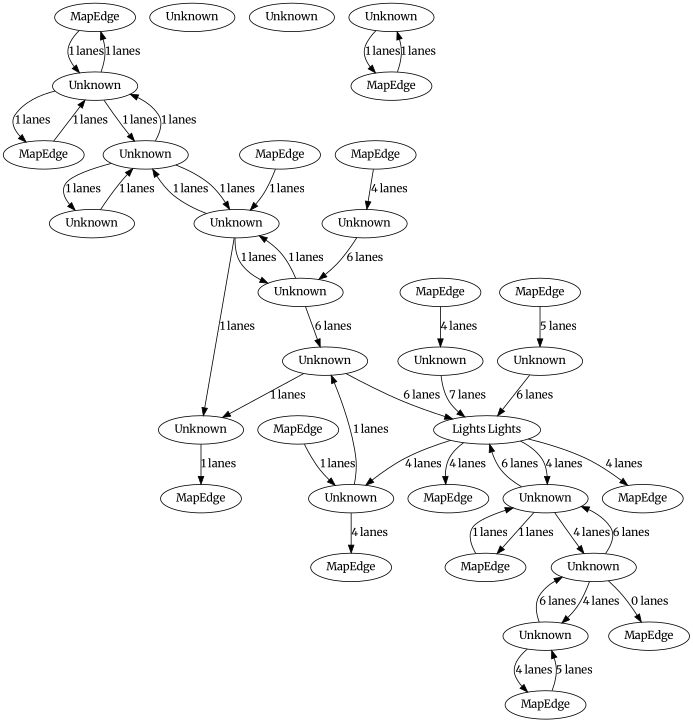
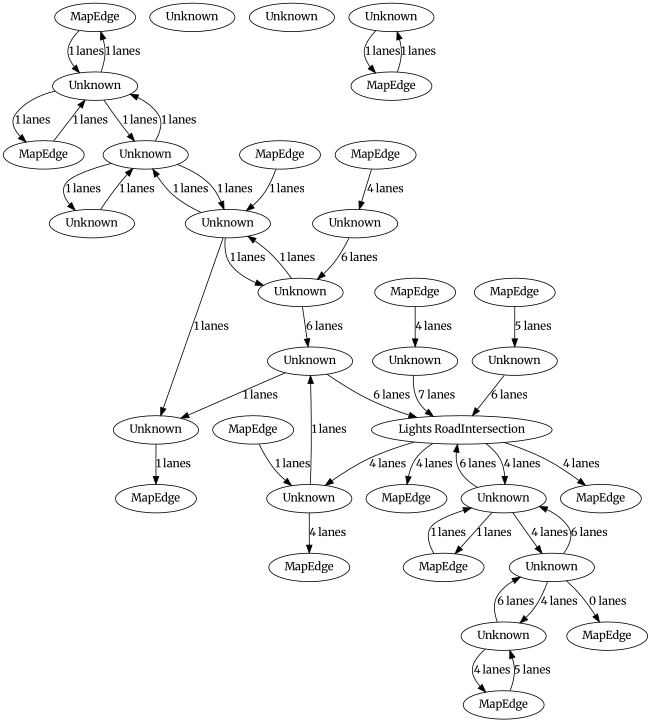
node "Lights Lights": label "Lights Lights" -> "Lights RoadIntersection"
